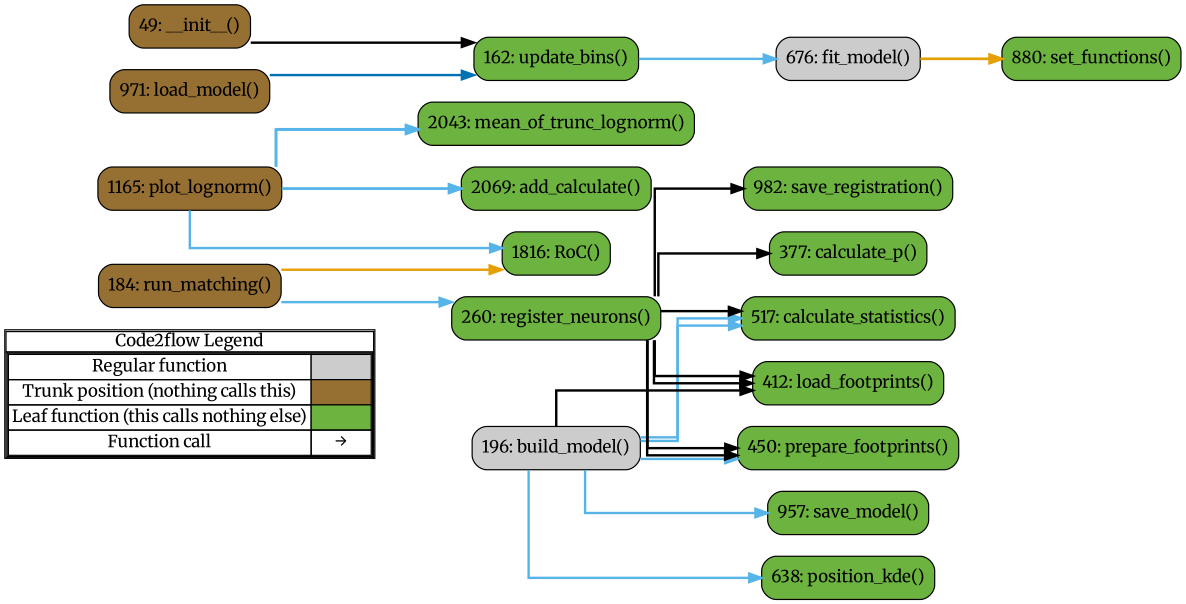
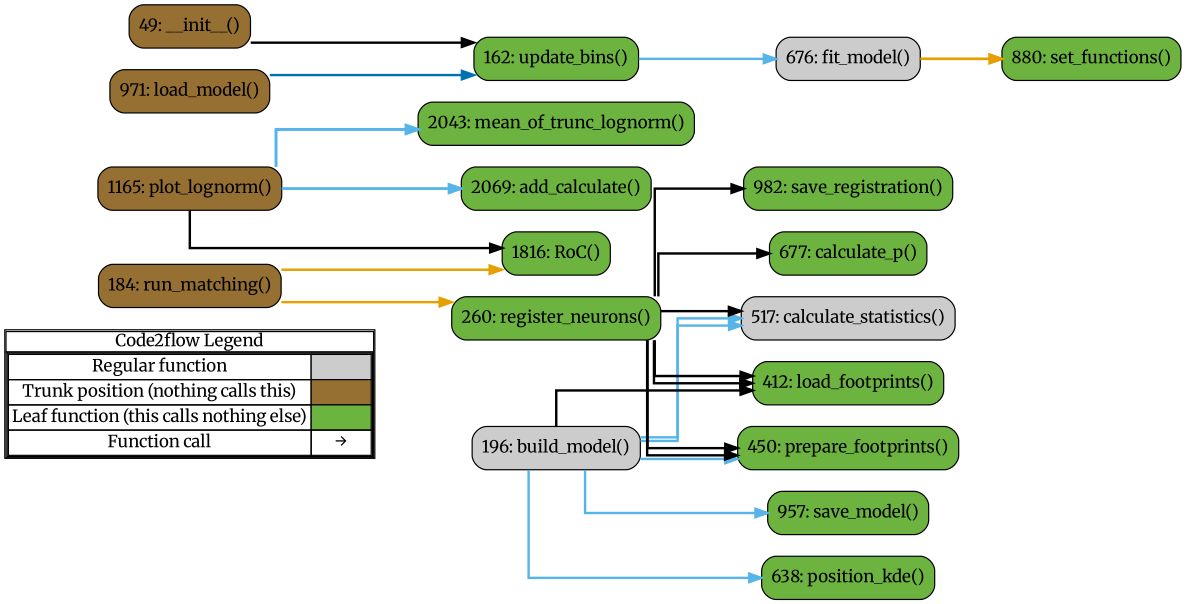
edge "1165: plot_lognorm()" -> "1816: RoC()": color #56b4e9 -> #000000
node "377: calculate_p()": label "377: calculate_p()" -> "677: calculate_p()"
edge "184: run_matching()" -> "260: register_neurons()": color #56b4e9 -> #e69f00
node "517: calculate_statistics()": fillcolor #6db33f -> #cccccc
